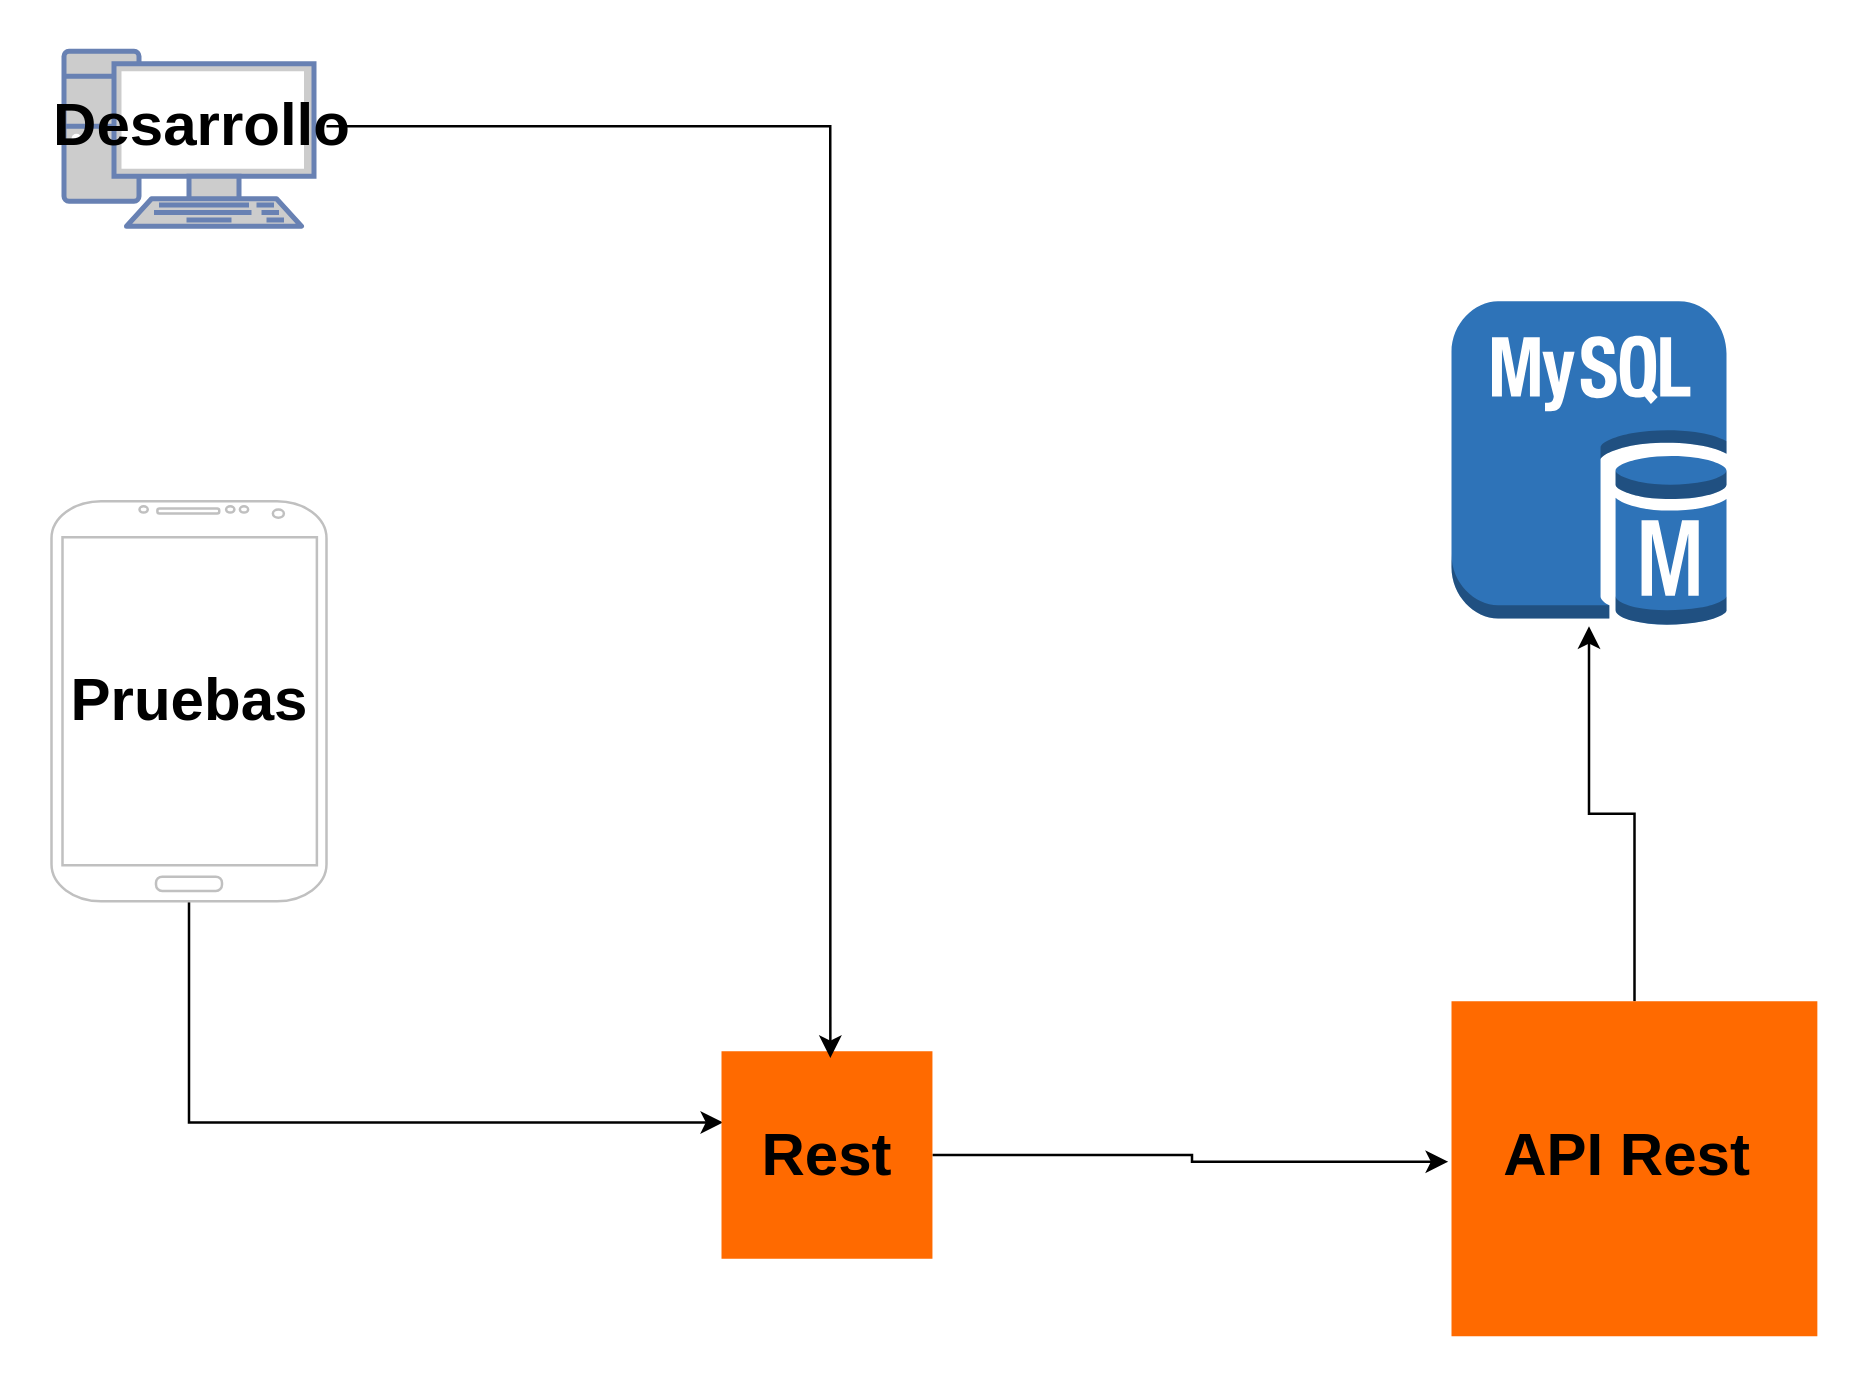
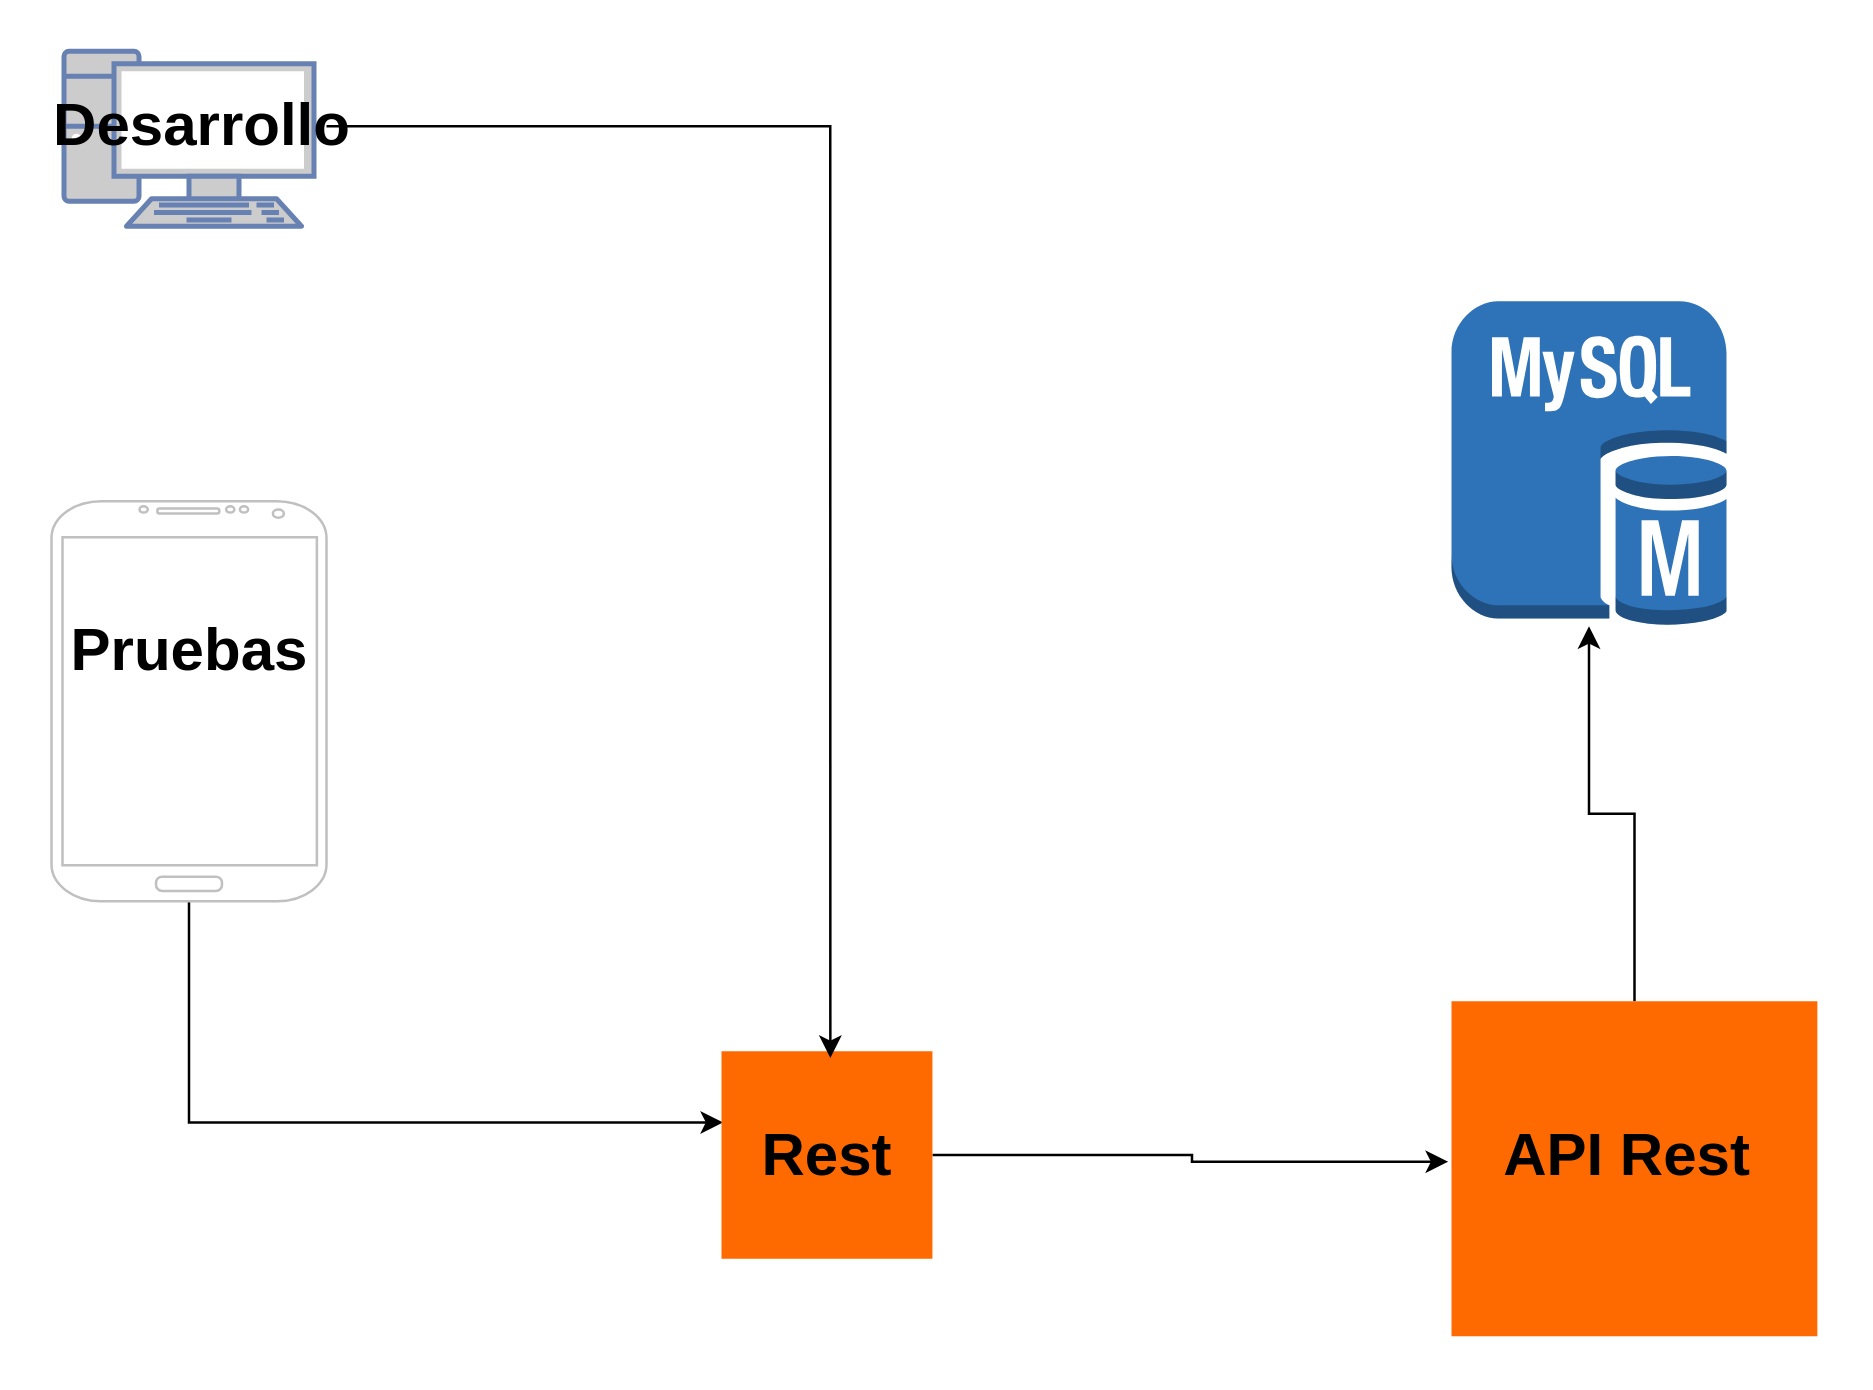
node "Pruebas": moved (189, 701) -> (189, 651)
